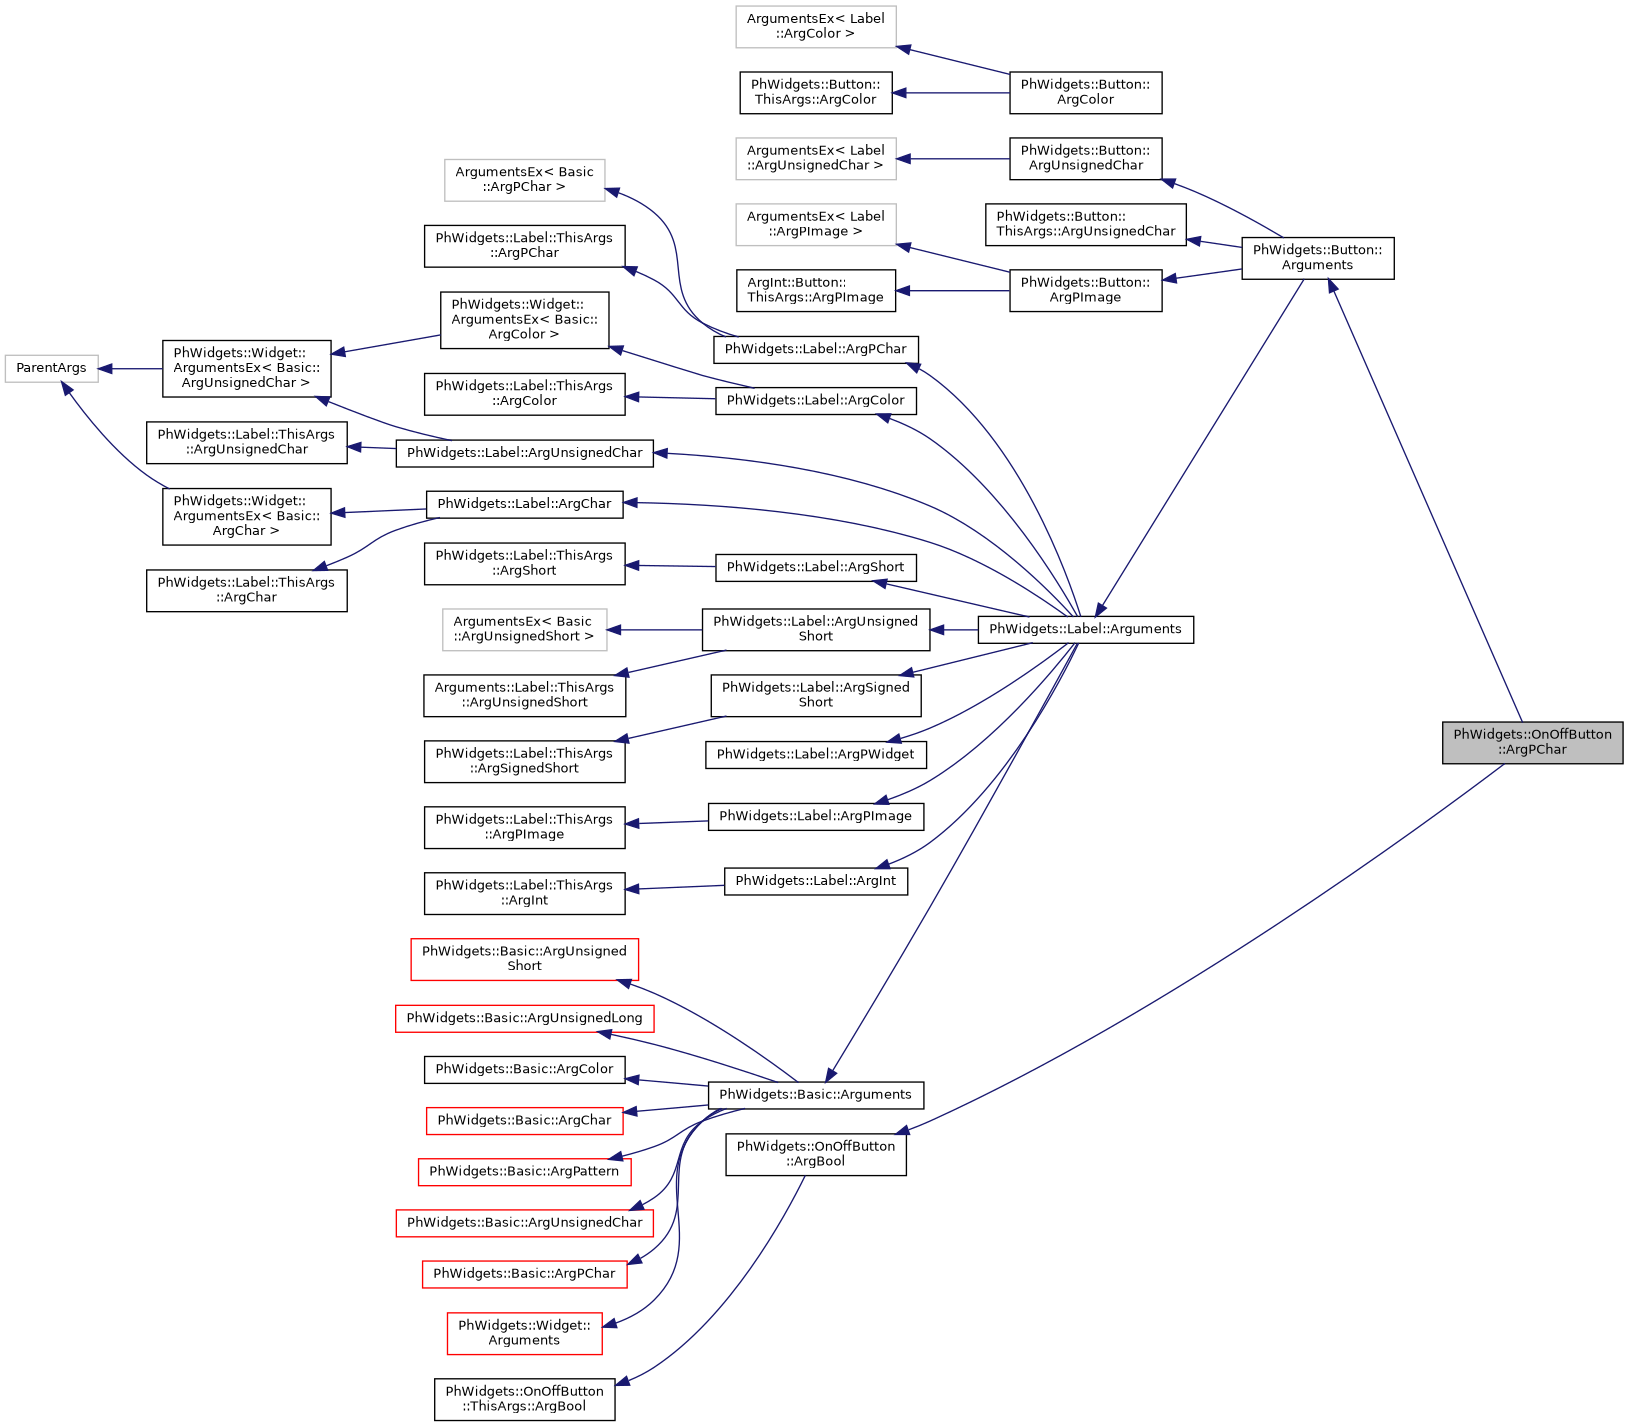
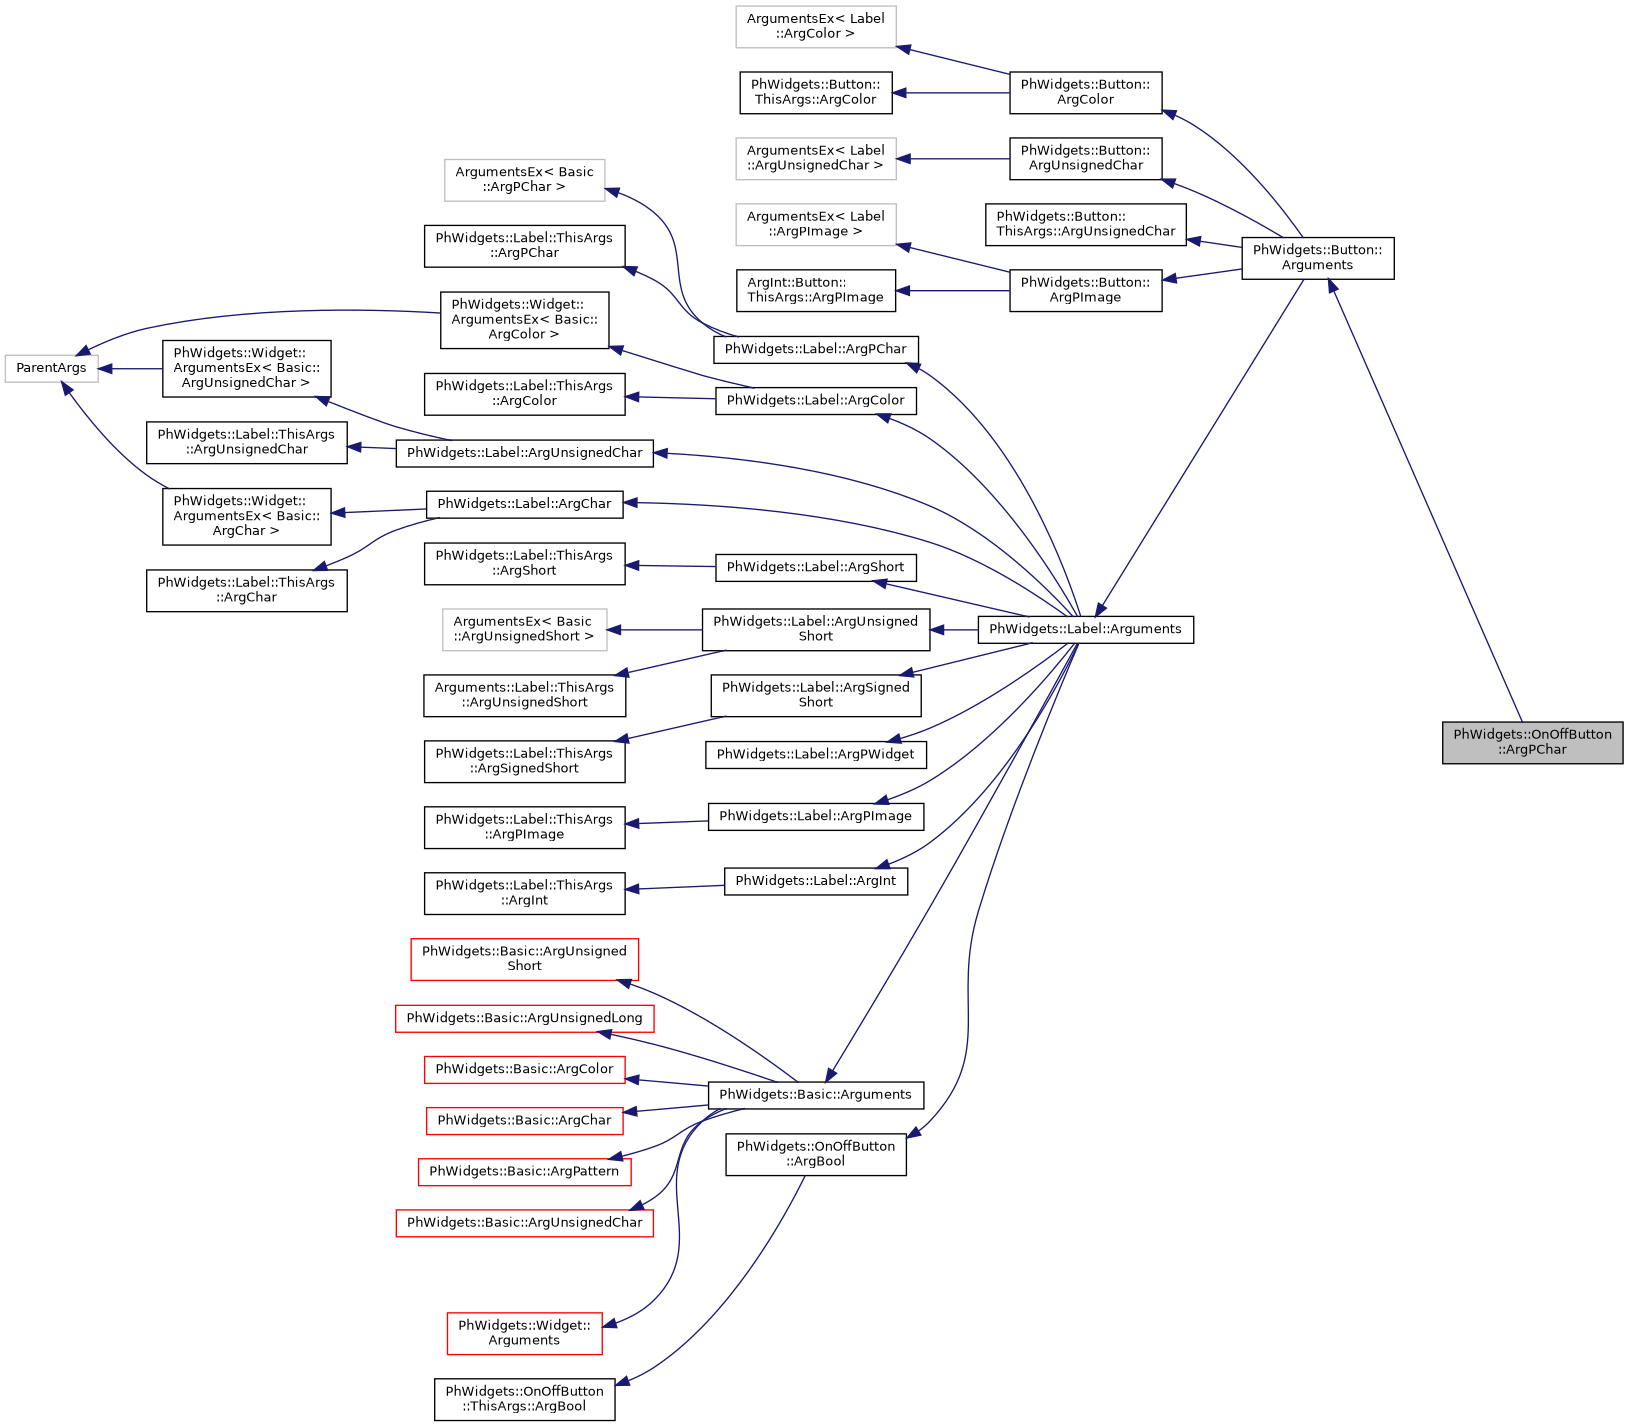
edge "PhWidgets::Button:: Arguments" -> "PhWidgets::Button:: ArgColor": added
edge "PhWidgets::Widget:: ArgumentsEx< Basic:: ArgColor >" -> "PhWidgets::Widget:: ArgumentsEx< Basic:: ArgUnsignedChar >": now "PhWidgets::Widget:: ArgumentsEx< Basic:: ArgColor >" -> "ParentArgs"
edge "PhWidgets::OnOffButton ::ArgPChar" -> "PhWidgets::OnOffButton ::ArgBool": now "PhWidgets::Label::Arguments" -> "PhWidgets::OnOffButton ::ArgBool"
node "PhWidgets::Basic::ArgColor": color black -> red
node "PhWidgets::Basic::ArgPChar": removed
